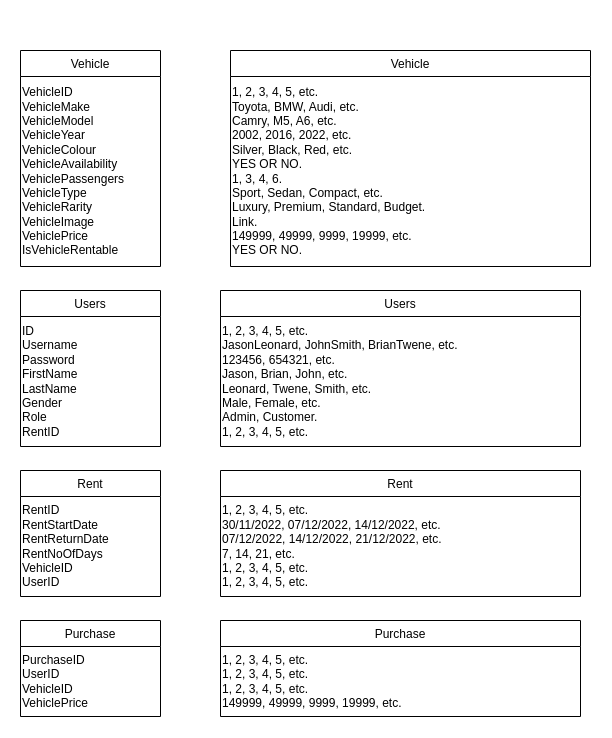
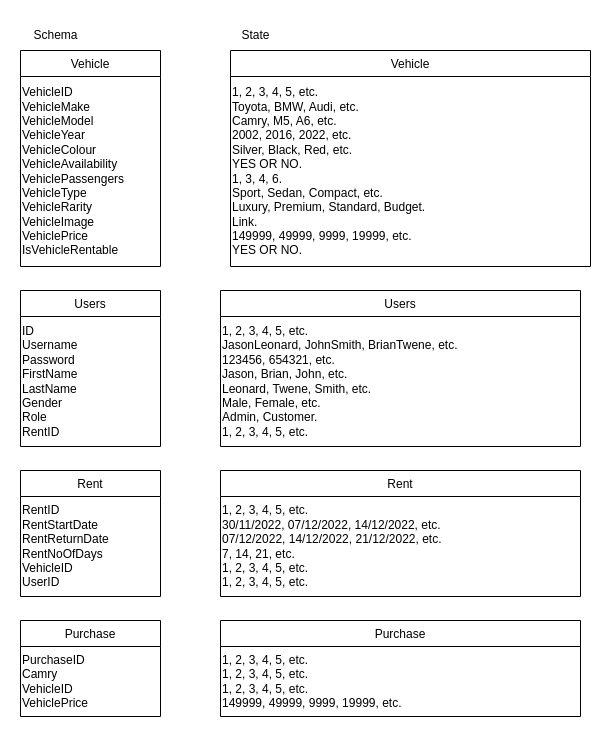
node "Schema": added
node "State": added
node "PurchaseID UserID VehicleID VehiclePrice": label "PurchaseID UserID VehicleID VehiclePrice" -> "PurchaseID Camry VehicleID VehiclePrice"
